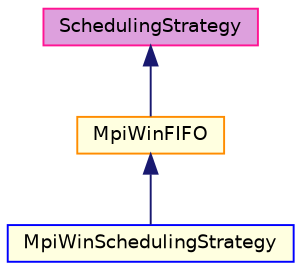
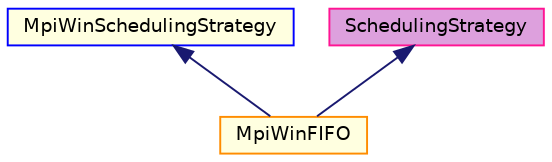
edge "MpiWinSchedulingStrategy" -> "MpiWinFIFO": reversed
